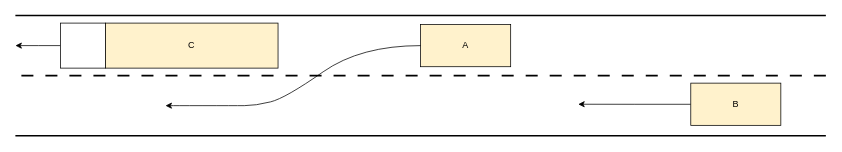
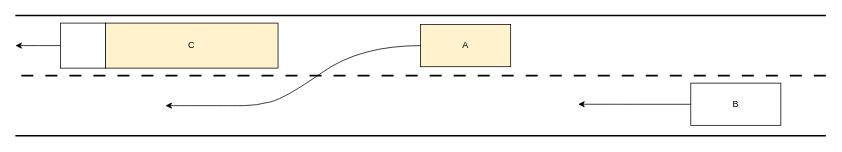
node "B": fillcolor #fff2cc -> #ffffff
